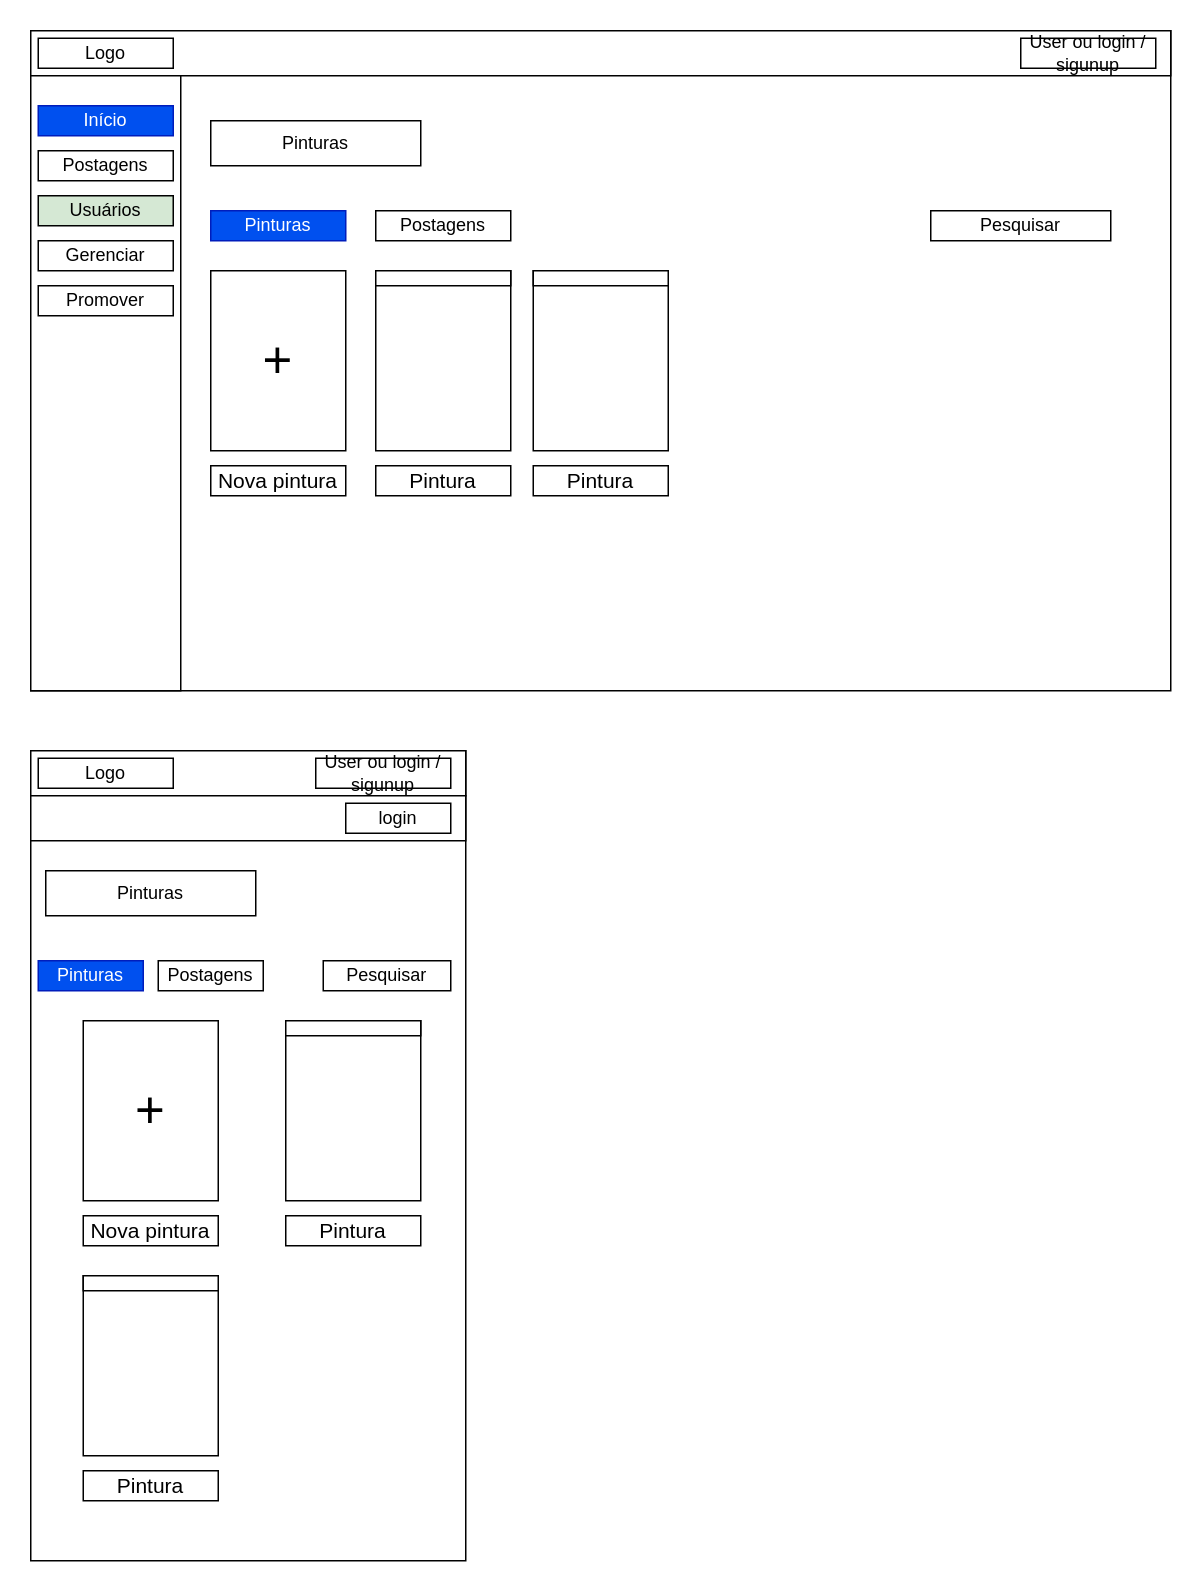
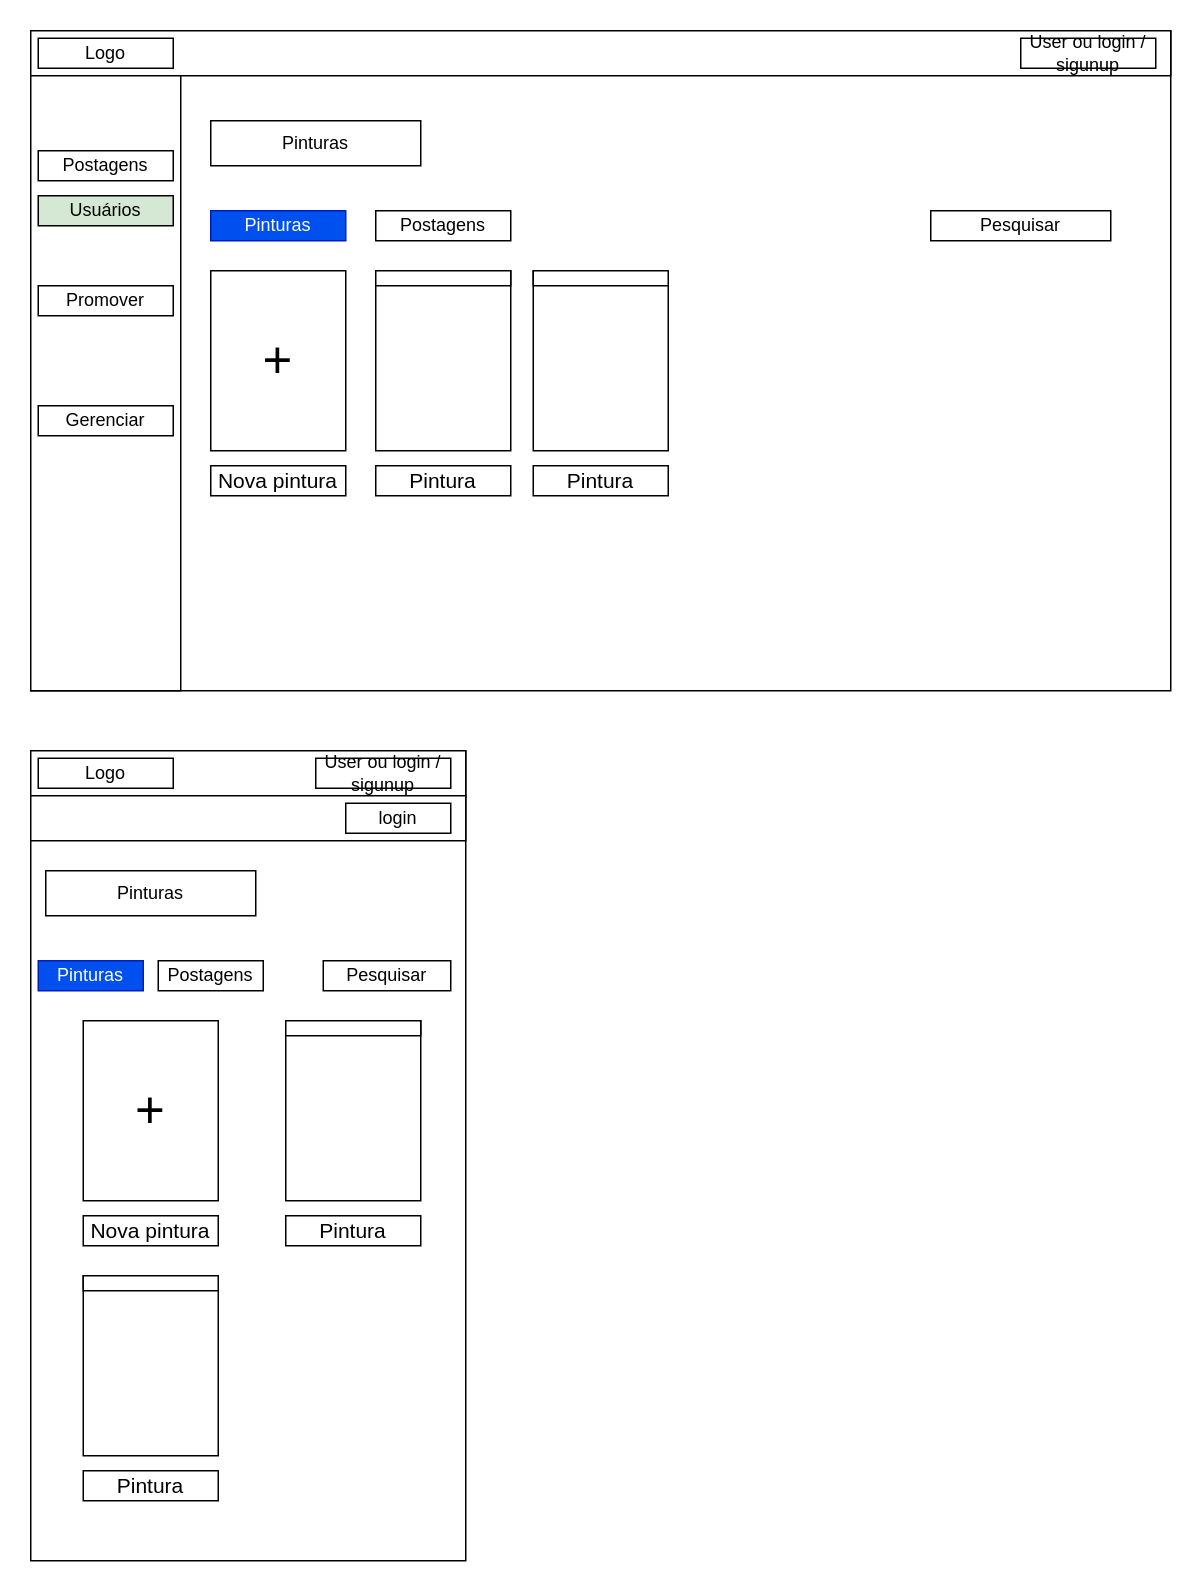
node "Início": removed
node "Gerenciar": moved (106, 256) -> (106, 421)
